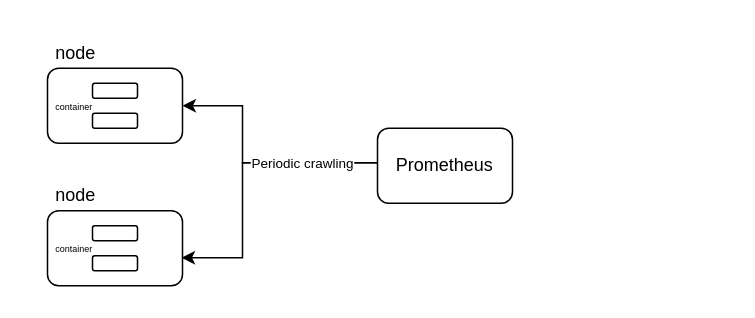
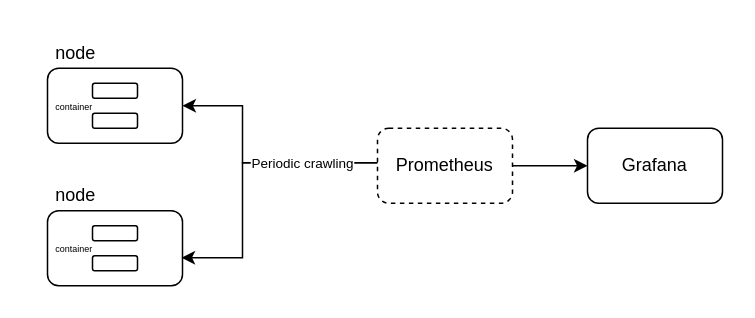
node "Prometheus": style solid -> dashed
edge "Prometheus" -> "Grafana": added
node "Grafana": added
